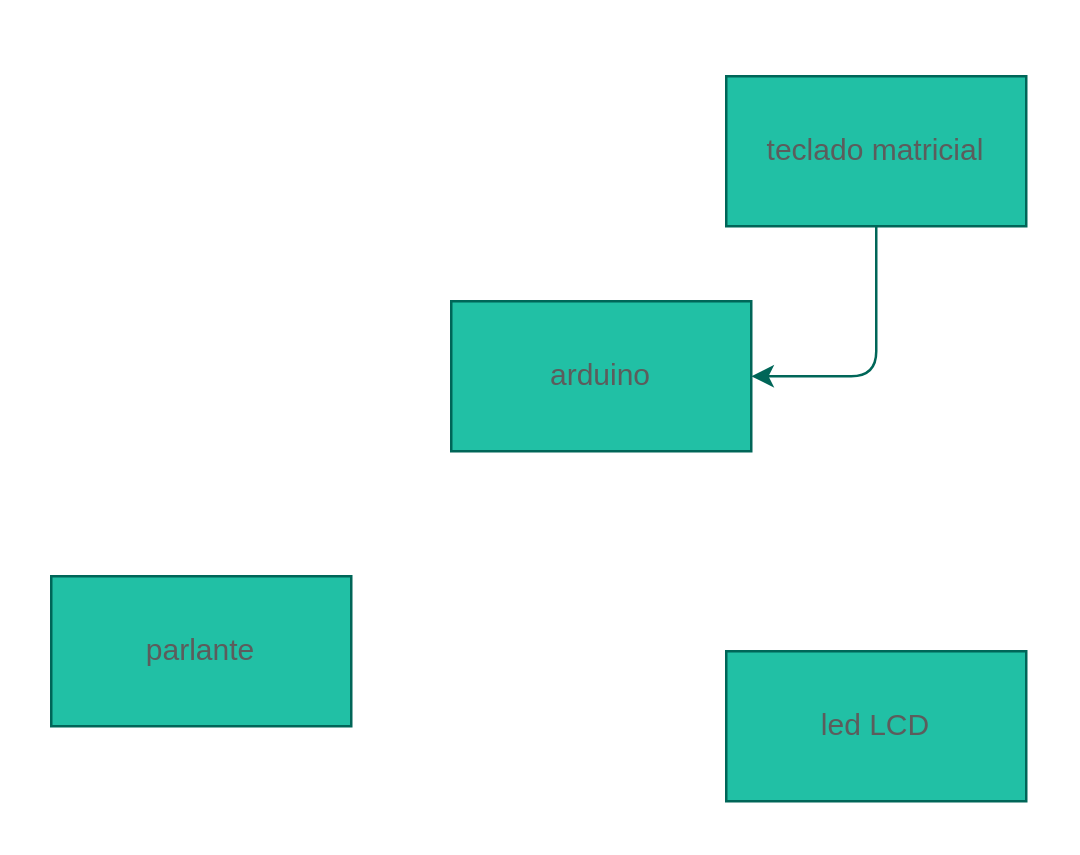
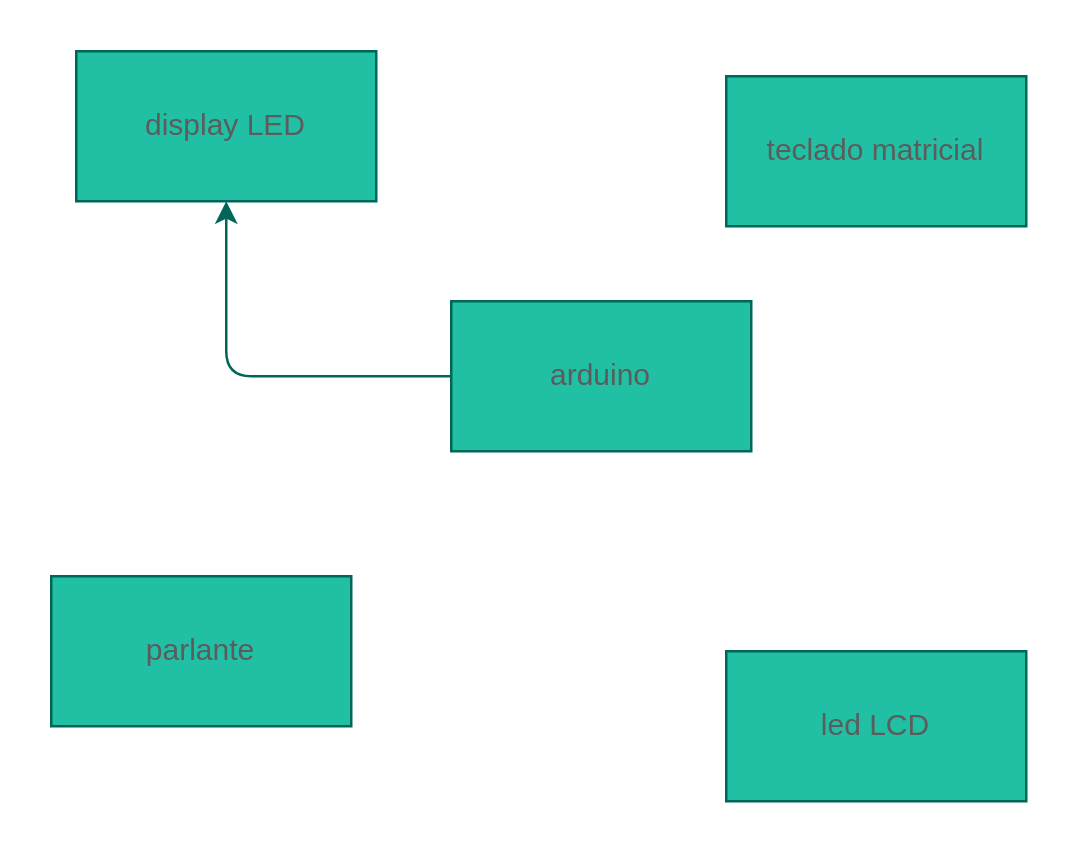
node "display LED": added
edge "teclado matricial" -> "arduino": removed
edge "arduino" -> "display LED": added
